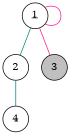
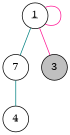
node "2": label "2" -> "7"
